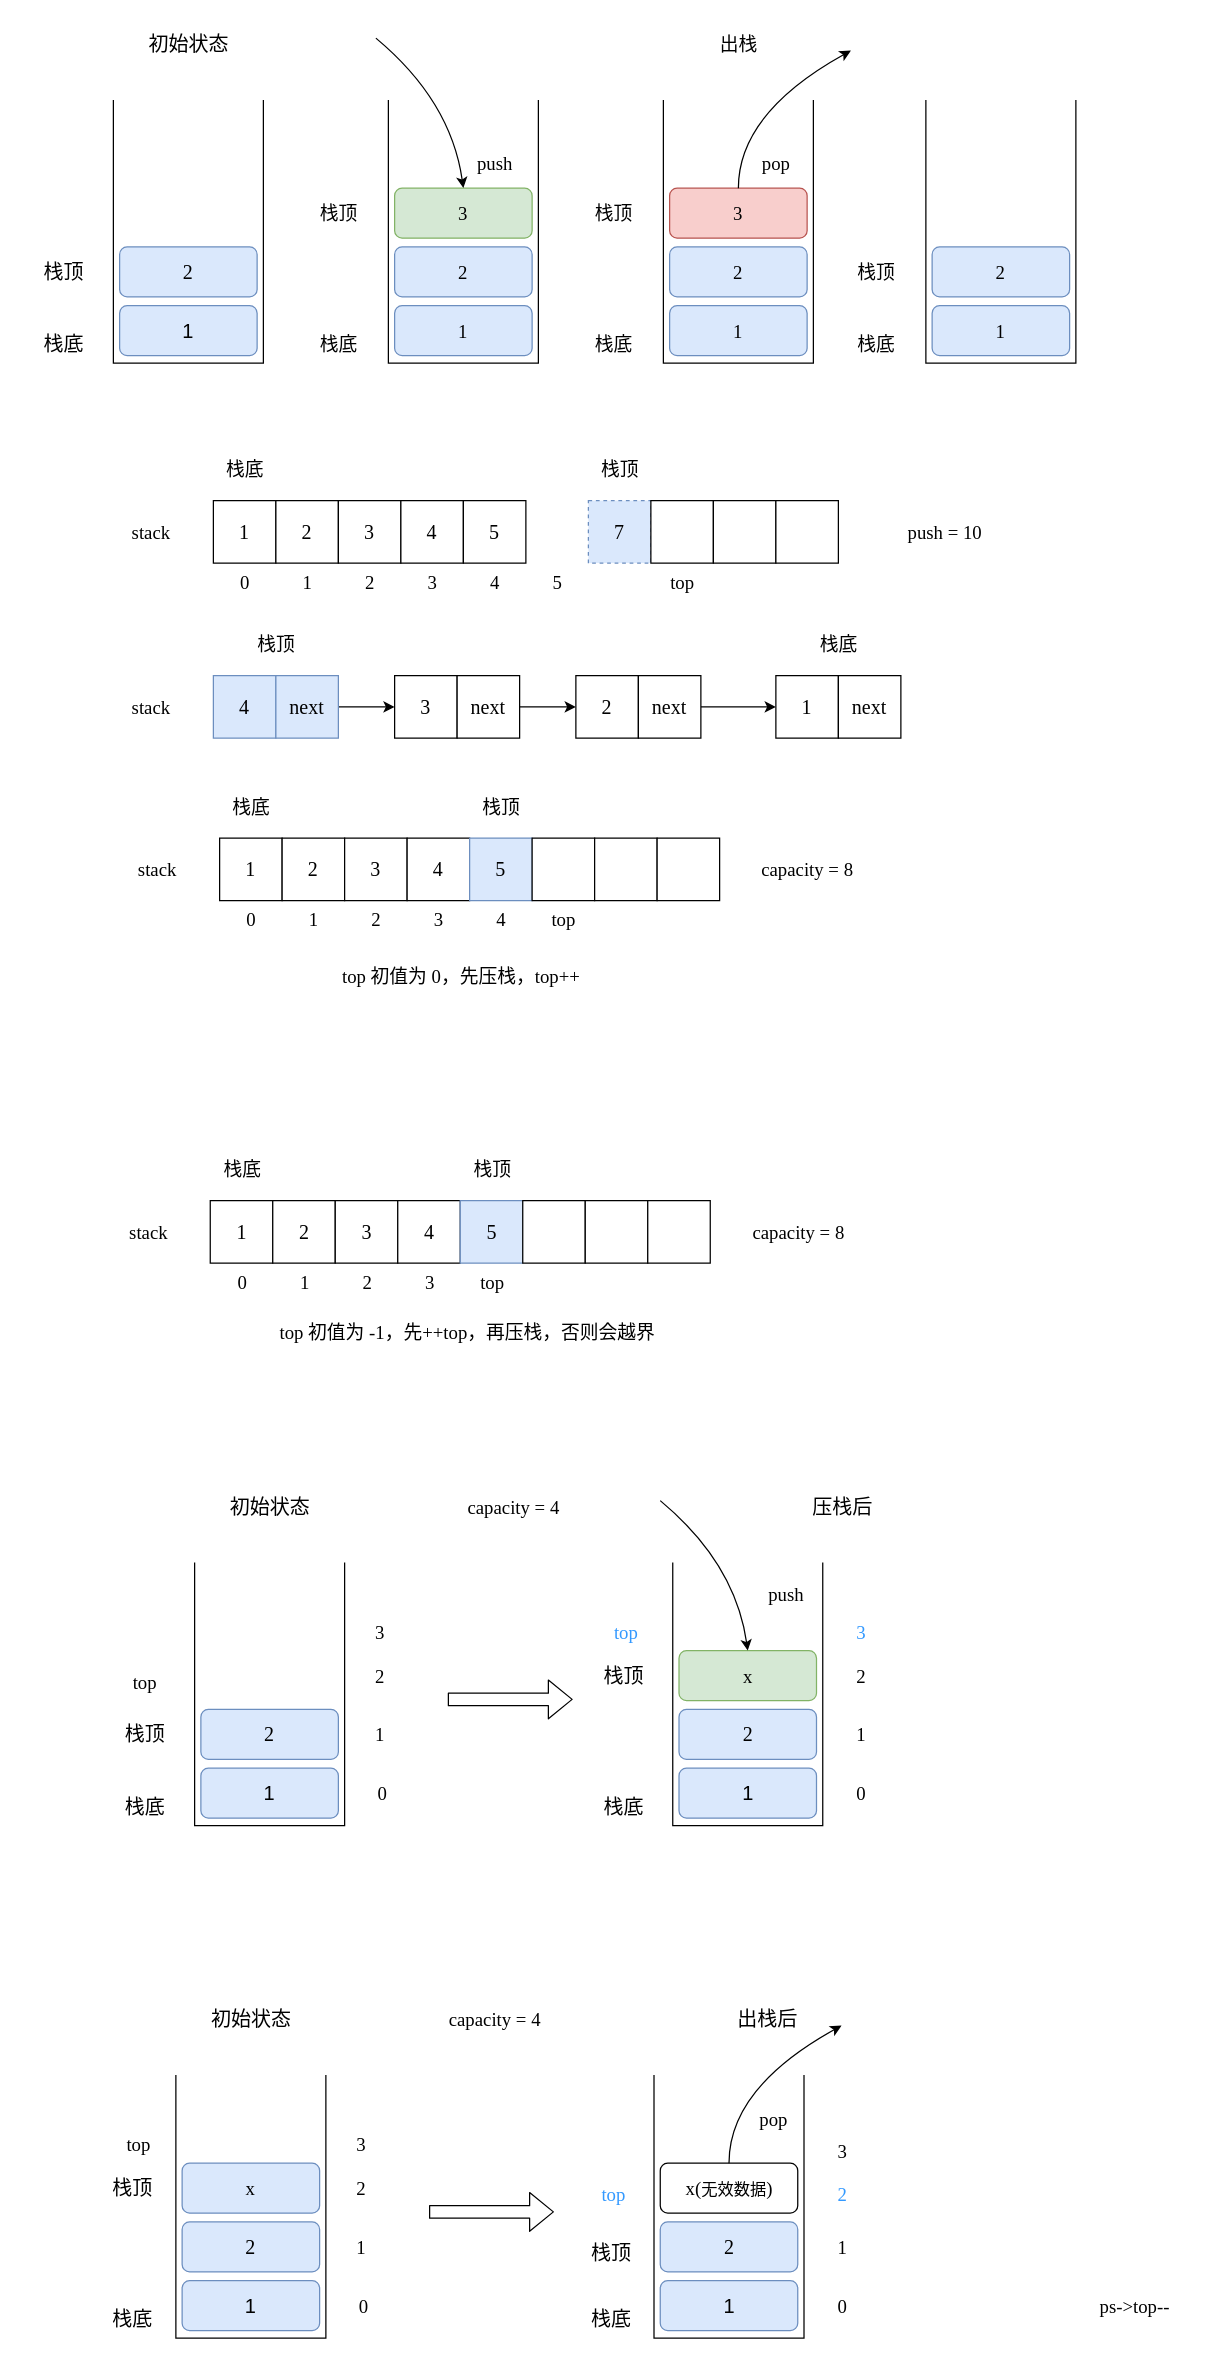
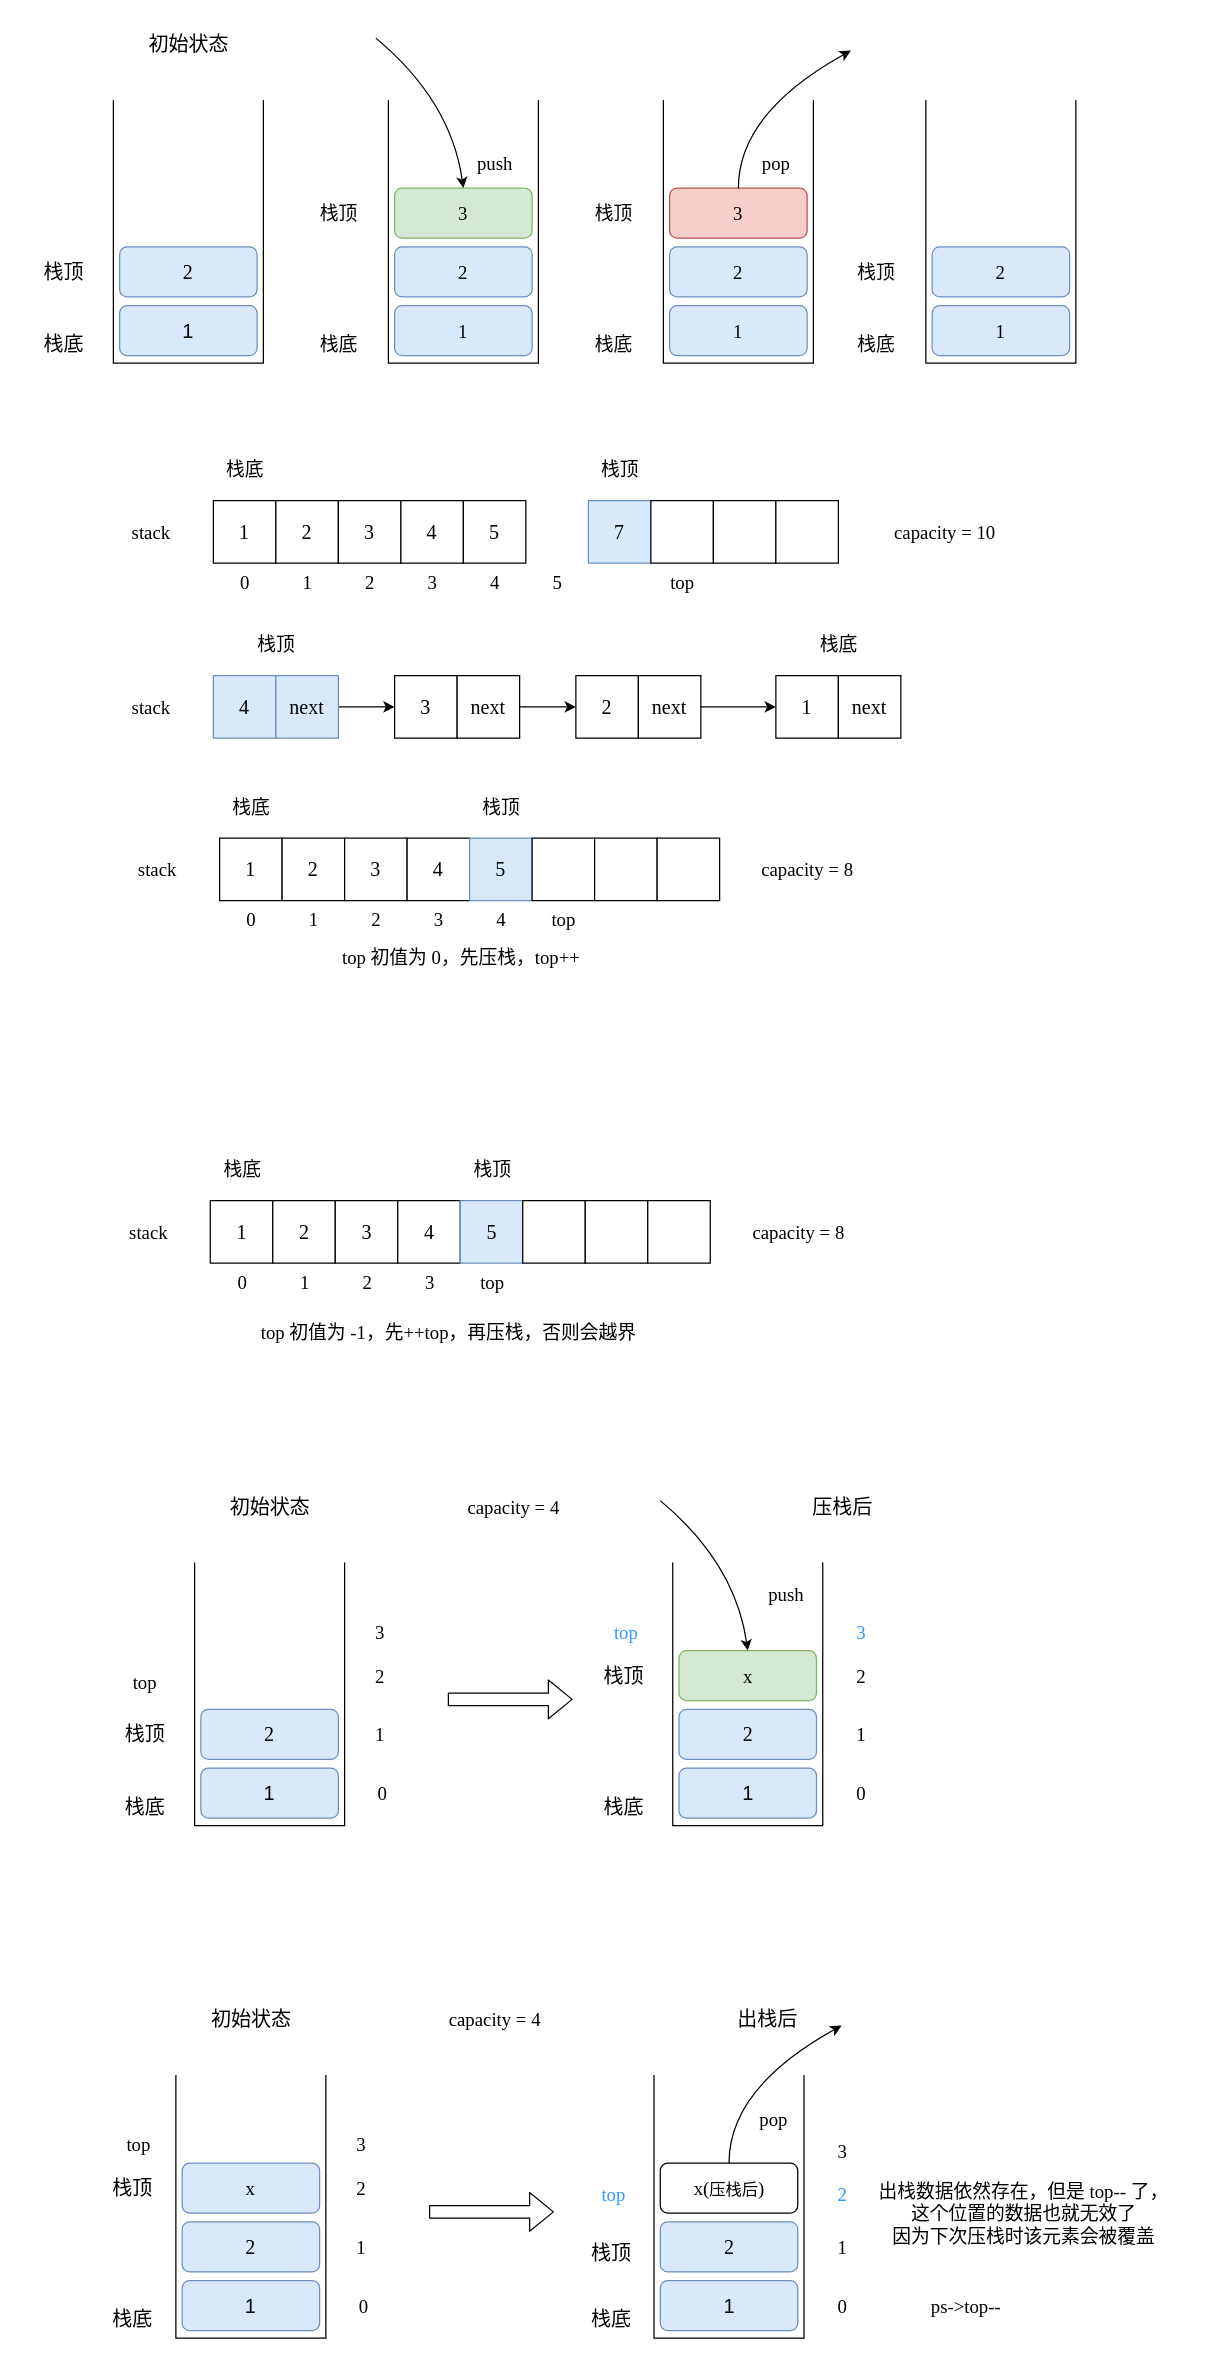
node "出栈": removed
node "7": style dashed -> solid
node "push = 10": label "push = 10" -> "capacity = 10"
node "top 初值为 0，先压栈，top++": moved (460, 976) -> (460, 957)
node "top 初值为 -1，先++top，再压栈，否则会越界": moved (466, 1332) -> (448, 1332)
node "x(无效数据)": label "x(无效数据)" -> "x(压栈后)"
node "出栈数据依然存在，但是 top-- 了， 这个位置的数据也就无效了 因为下次压栈时该元素会被覆盖": added
node "ps->top--": moved (1132, 2306) -> (963, 2306)
